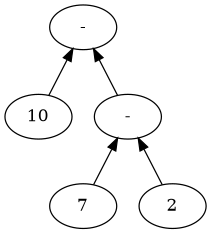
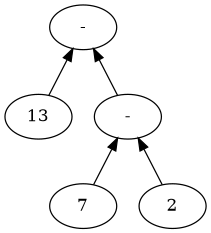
node "10": label "10" -> "13"
